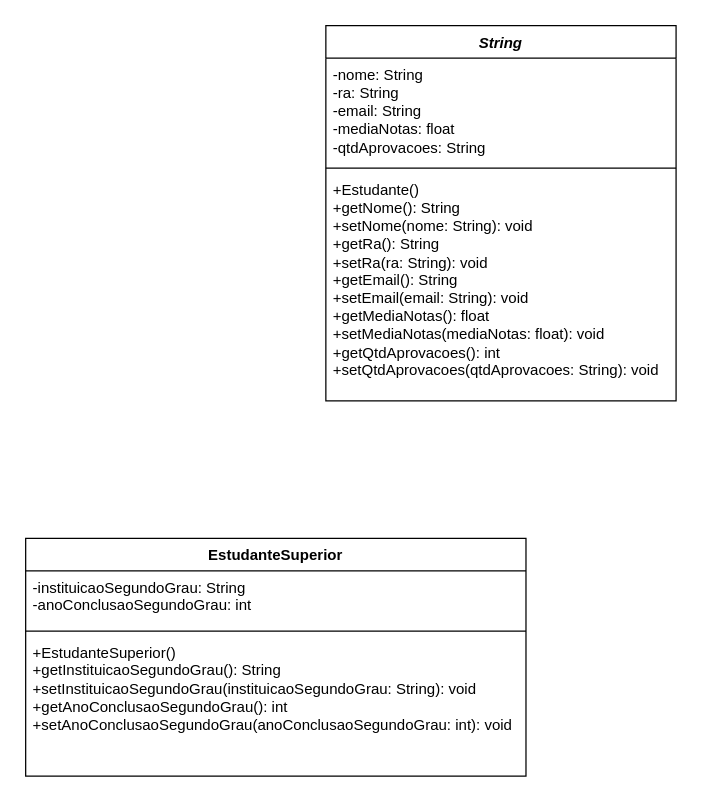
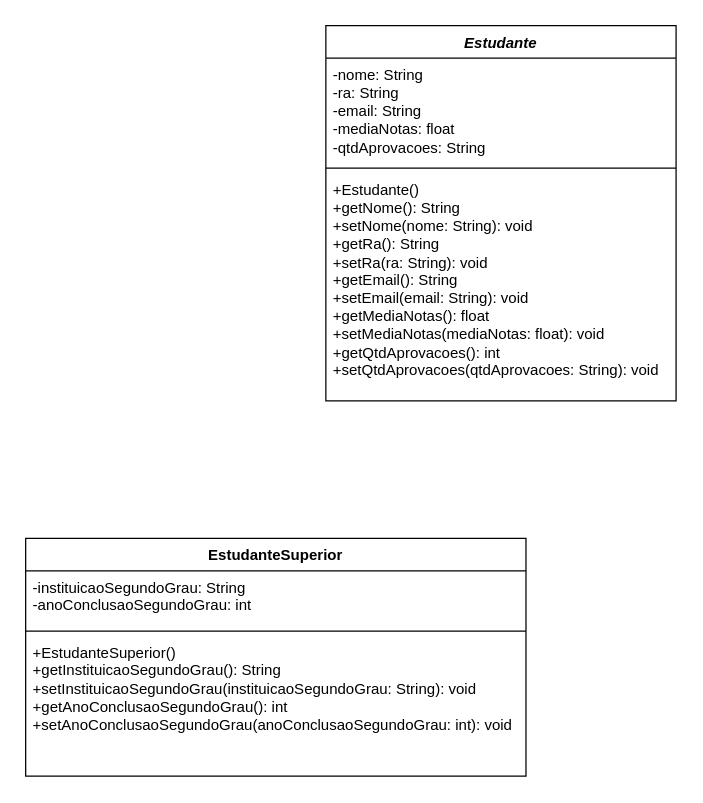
node "String": label "String" -> "Estudante"
